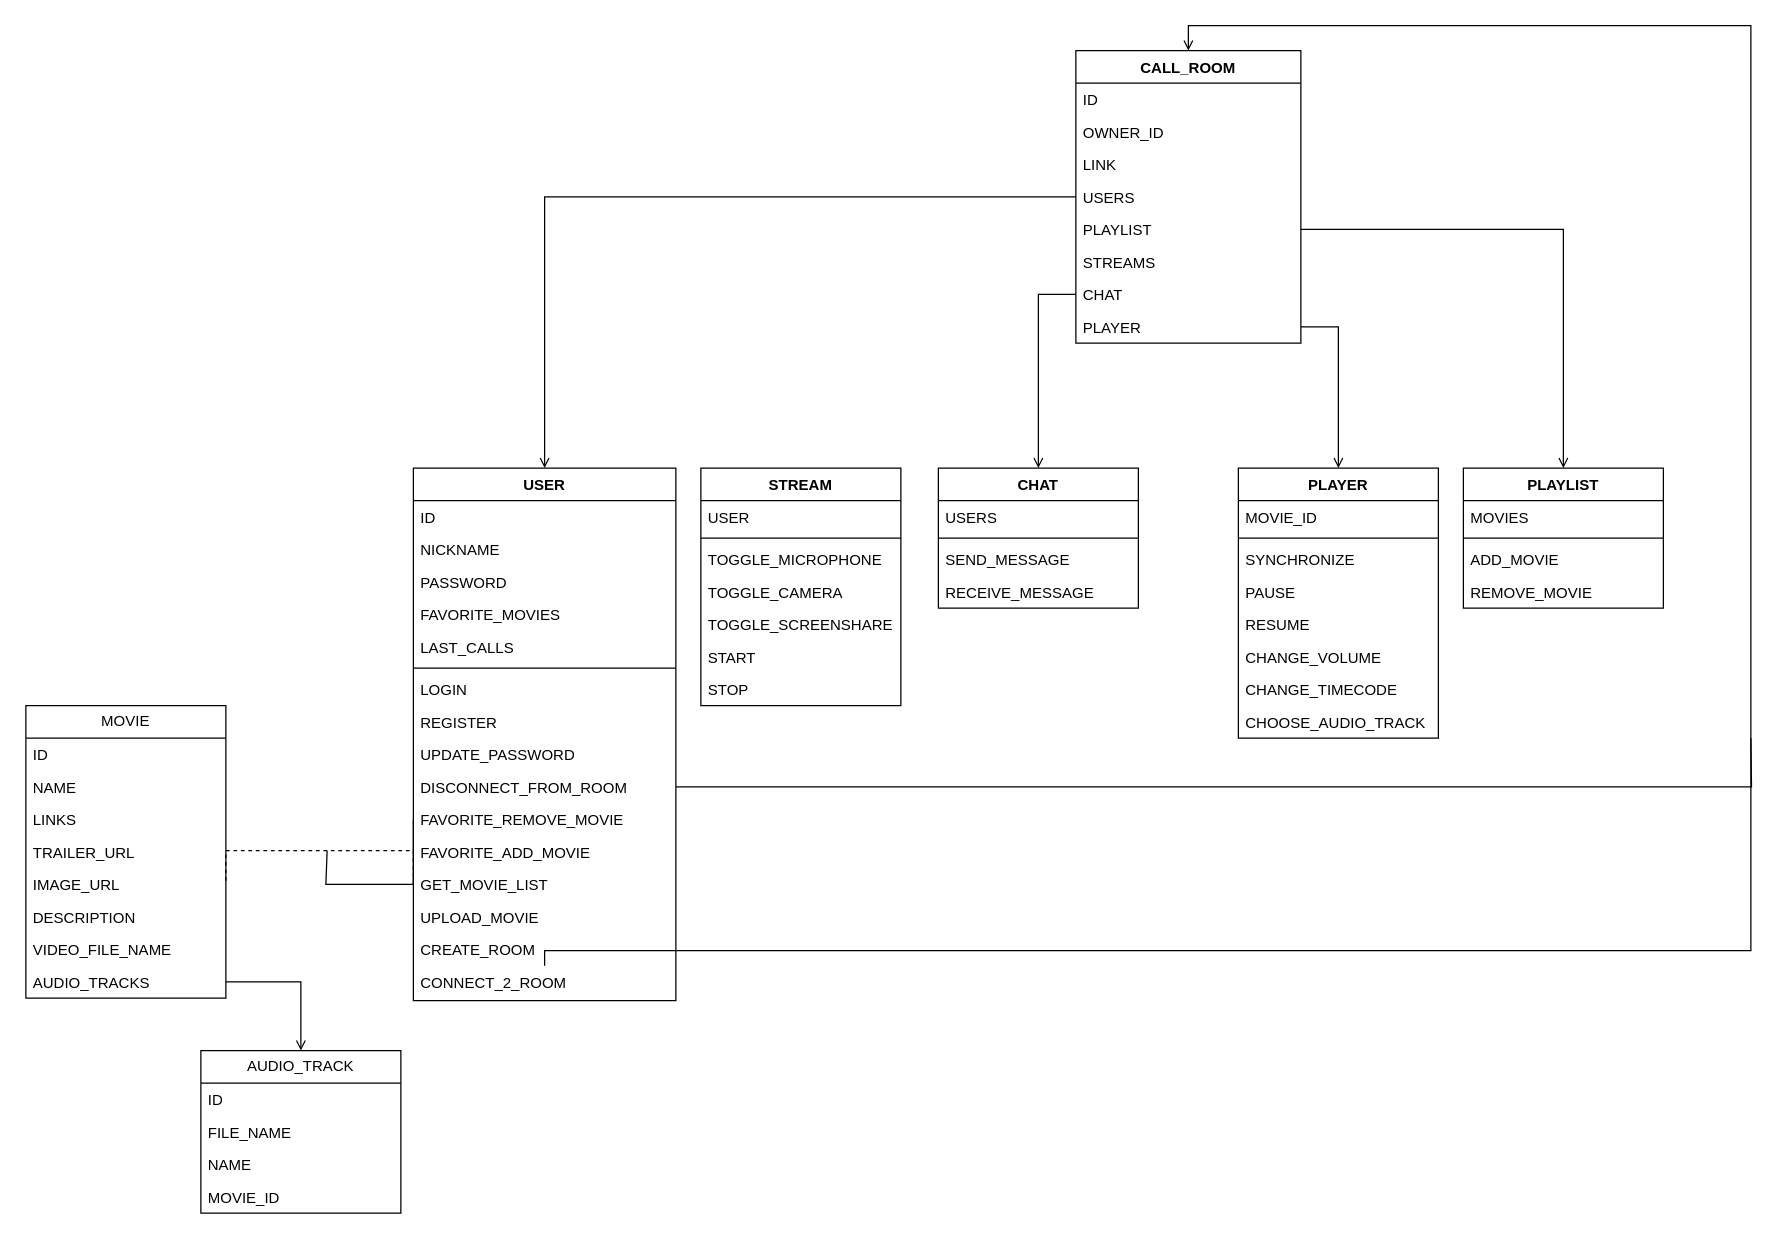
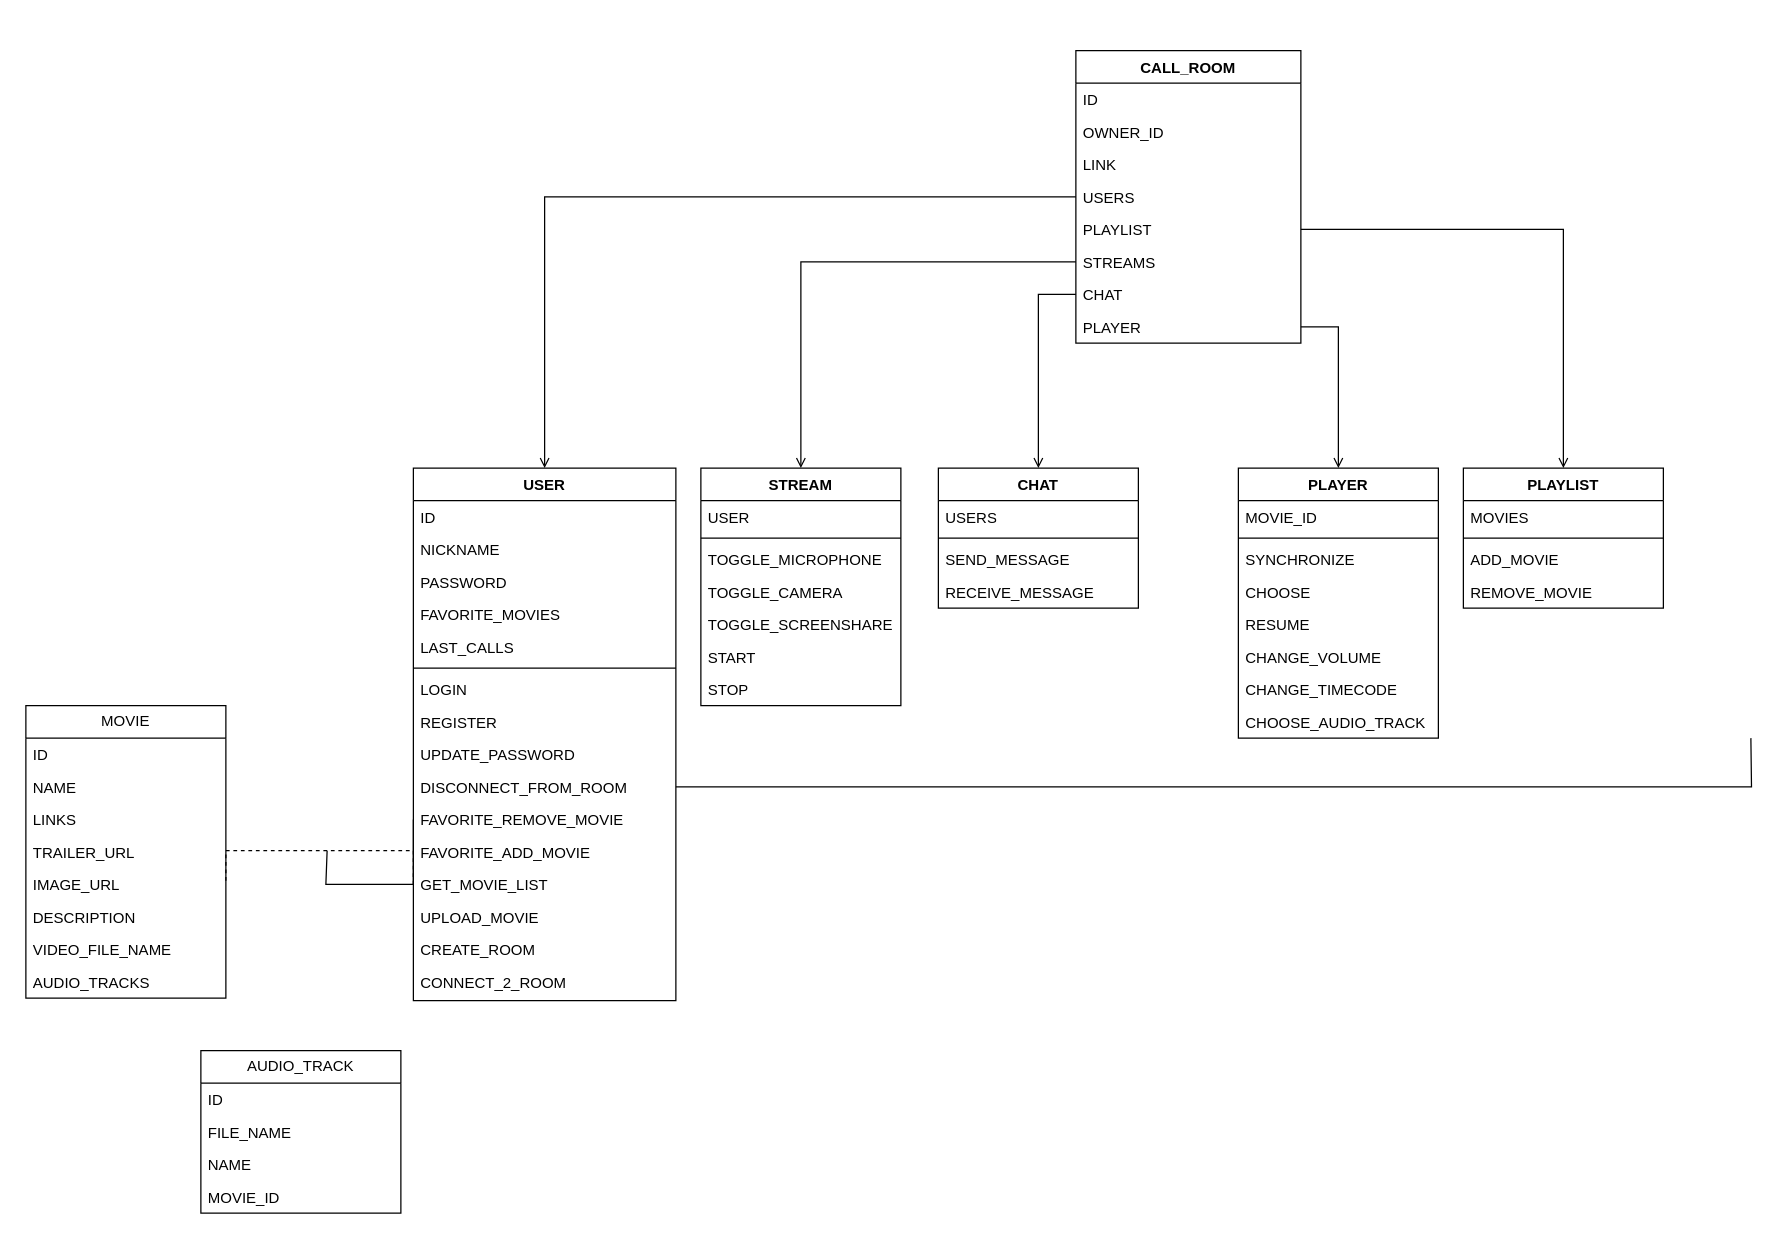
edge "STREAMS" -> "STREAM": added
node "PAUSE": label "PAUSE" -> "CHOOSE"
edge "CONNECT_2_ROOM" -> "CALL_ROOM": removed
edge "AUDIO_TRACKS" -> "AUDIO_TRACK": removed
